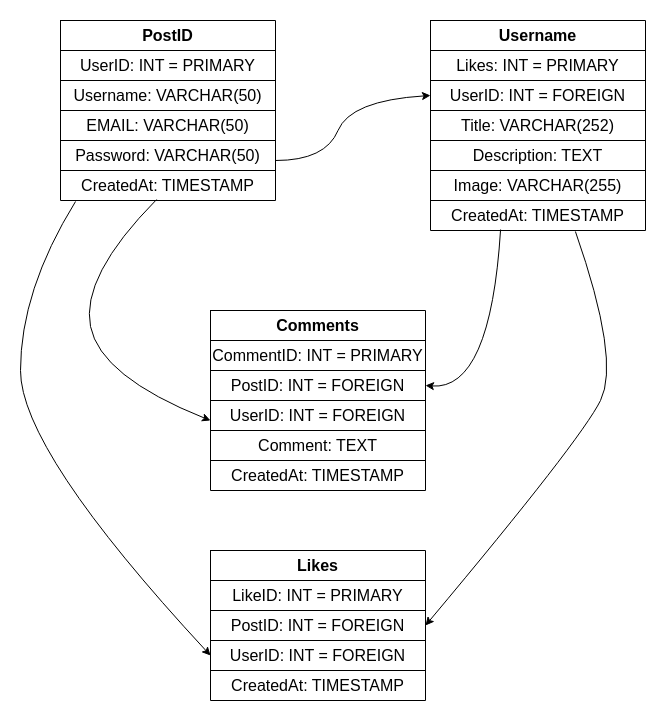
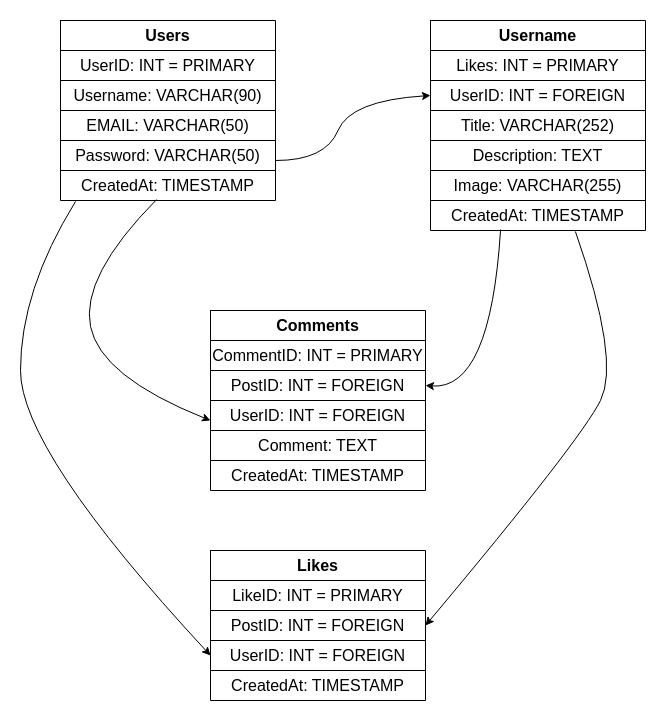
node "PostID": label "PostID" -> "Users"
node "Username: VARCHAR(50)": label "Username: VARCHAR(50)" -> "Username: VARCHAR(90)"
